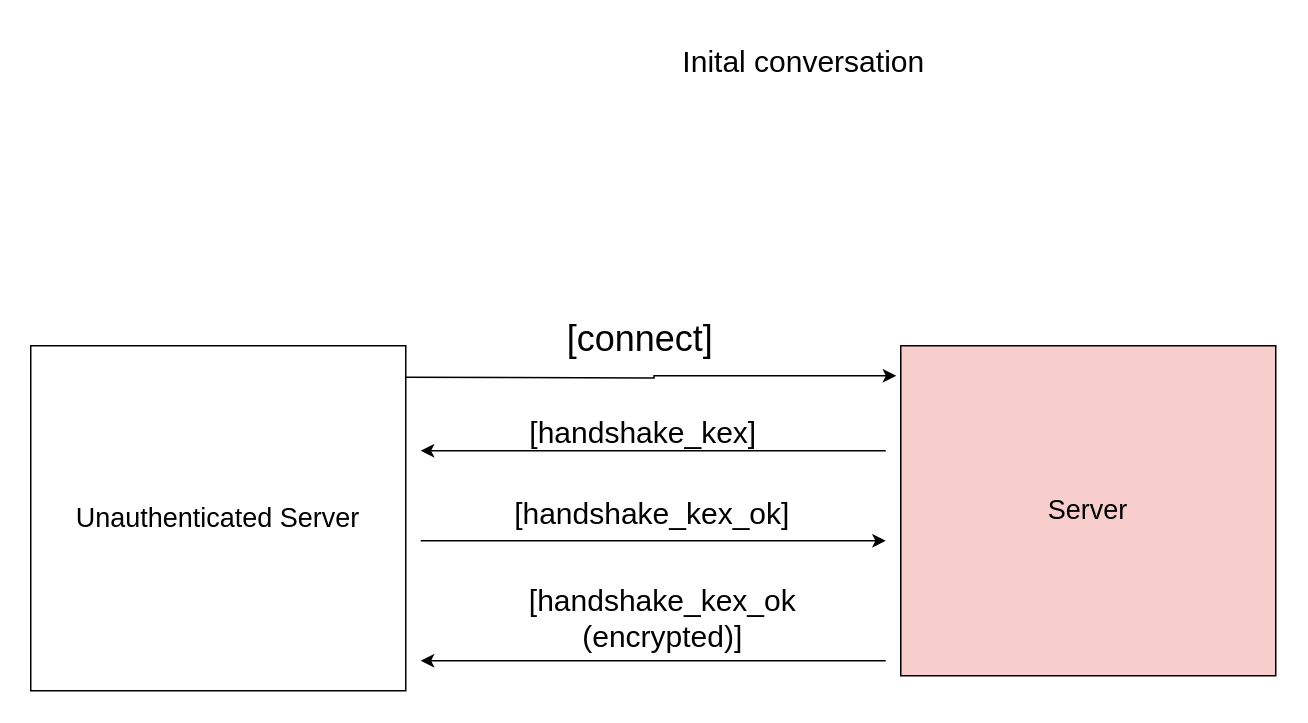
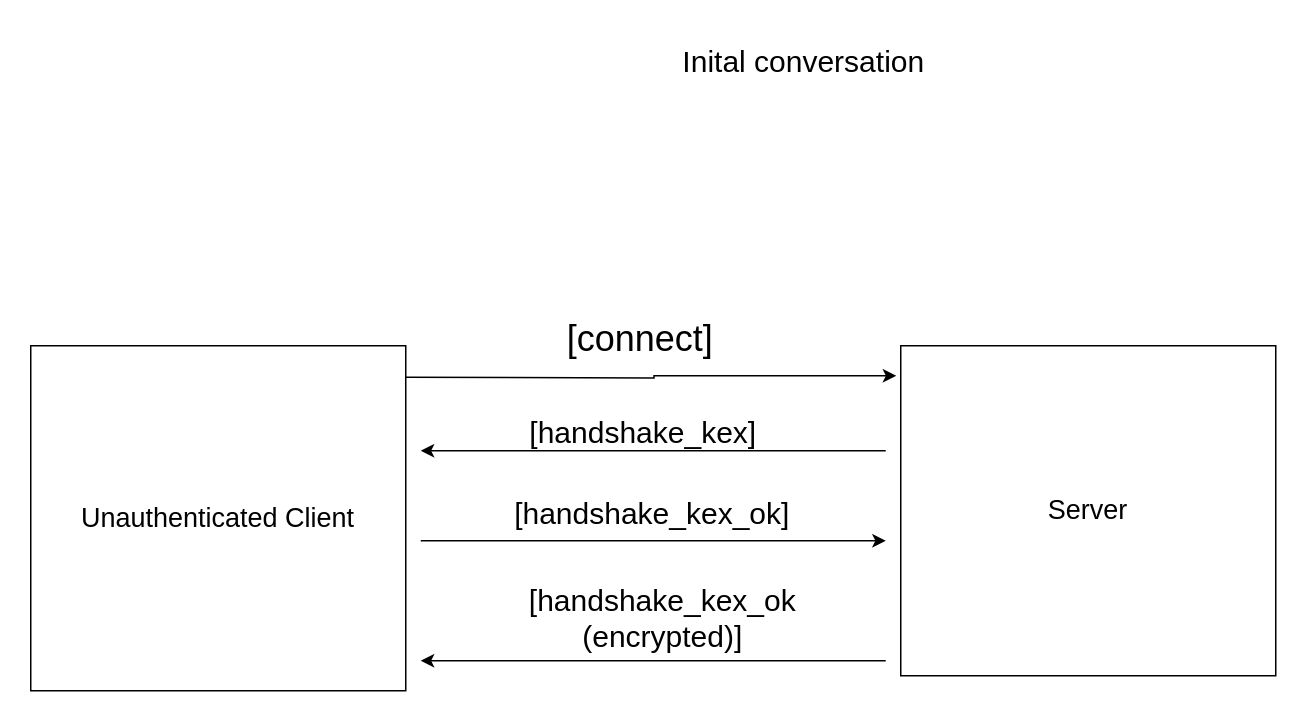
node "Server": fillcolor #f8cecc -> #ffffff
node "Unauthenticated Server": label "Unauthenticated Server" -> "Unauthenticated Client"
